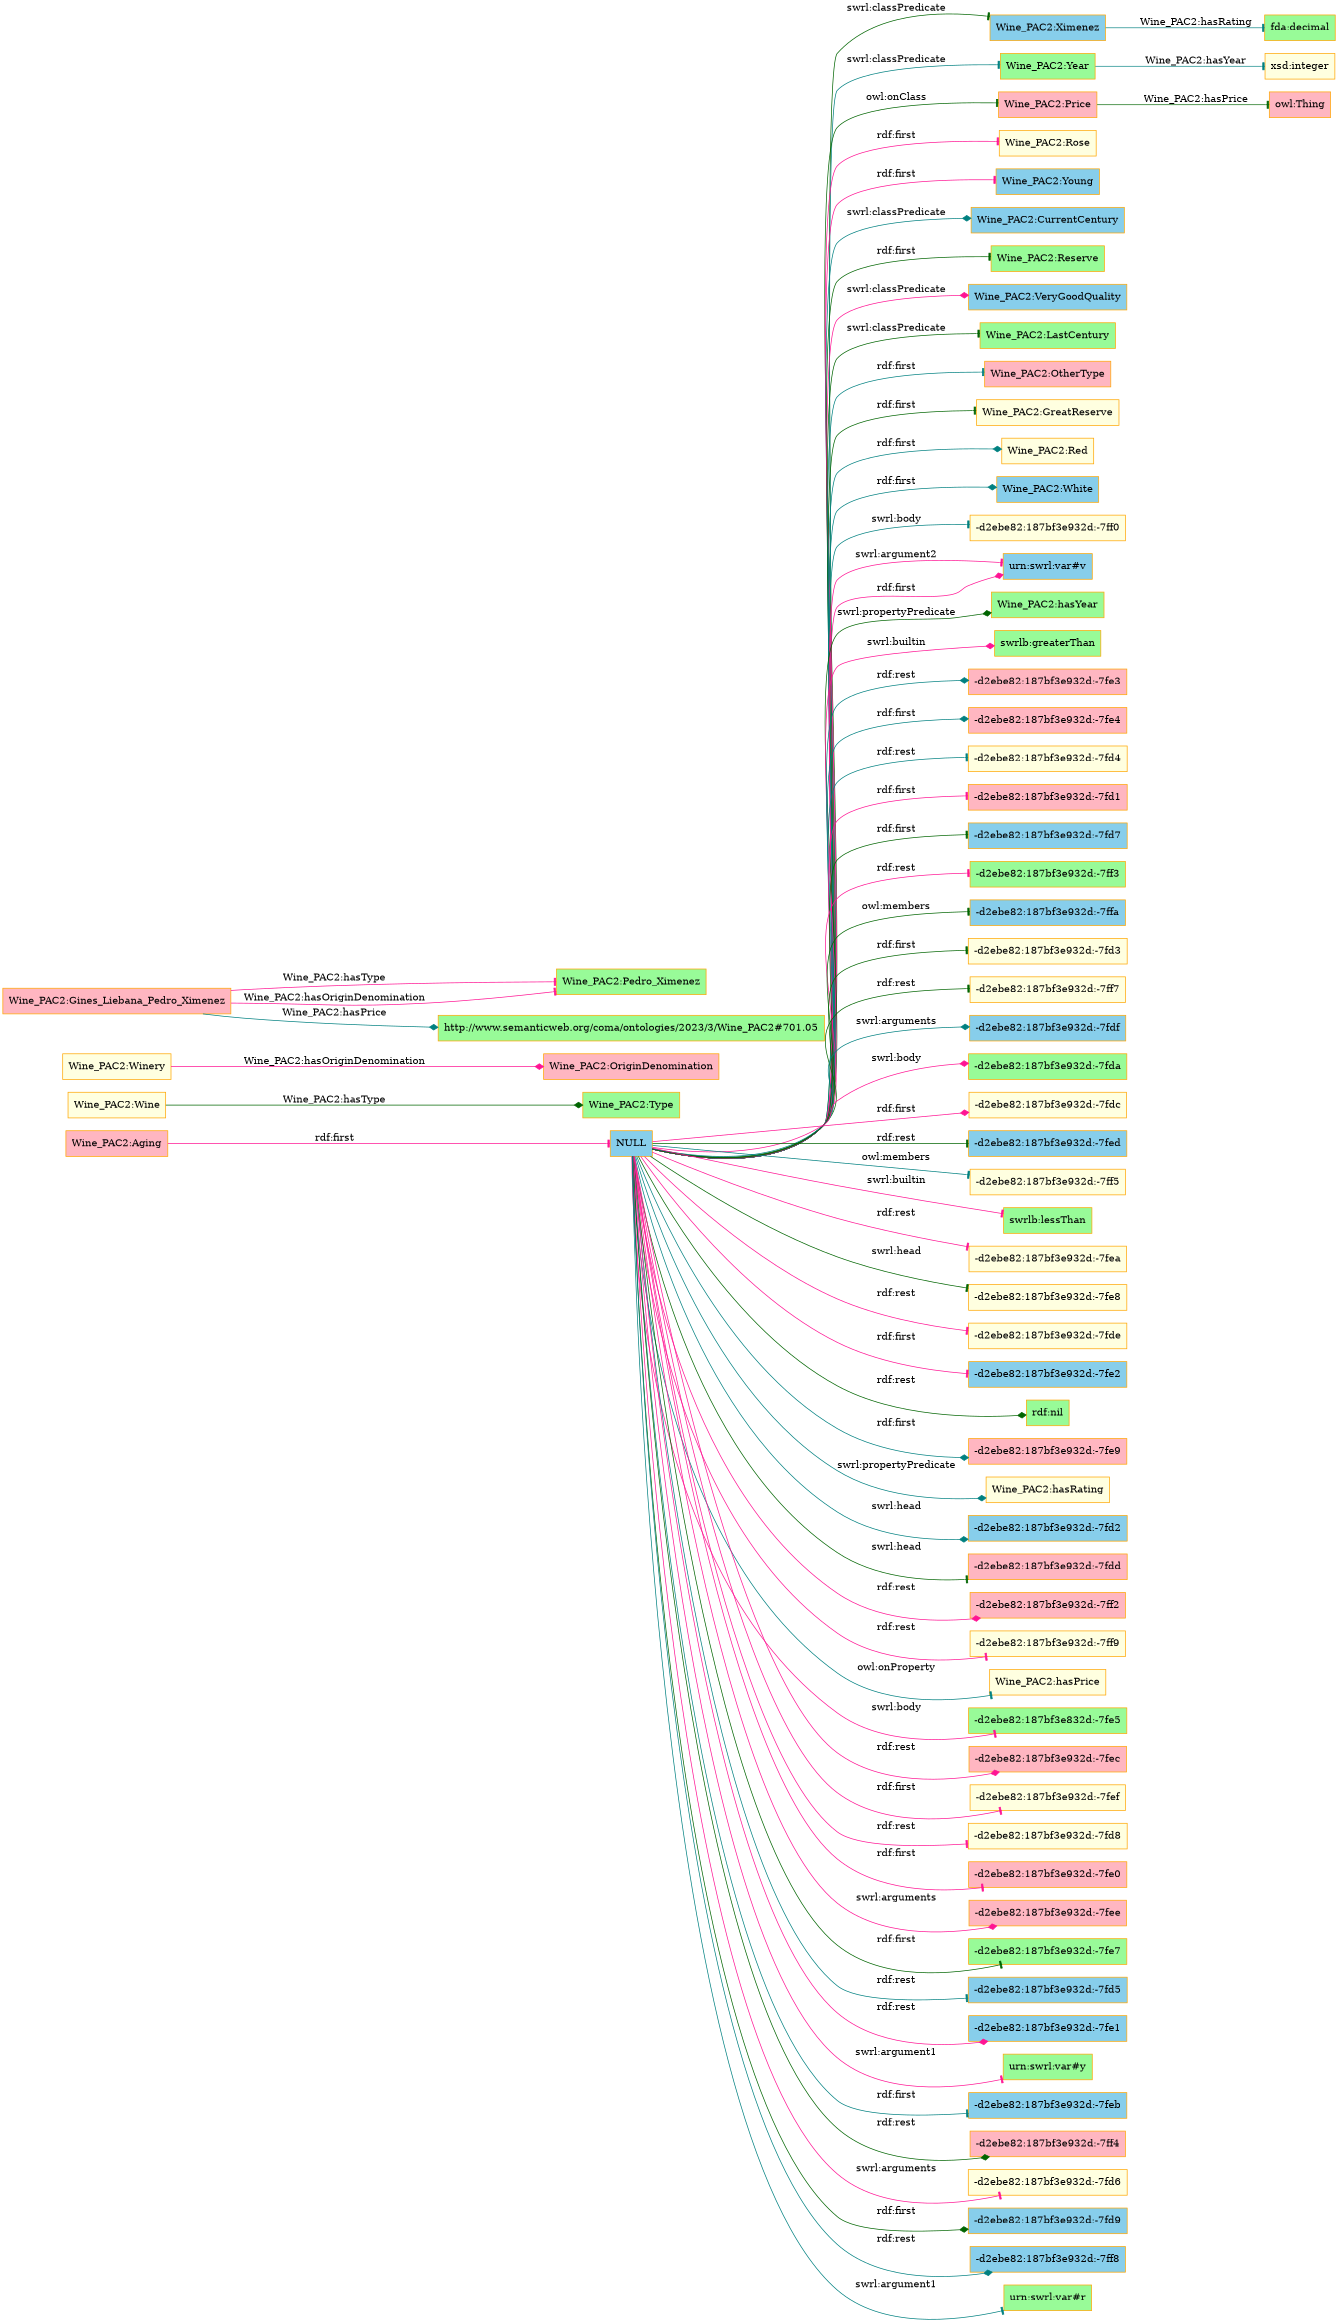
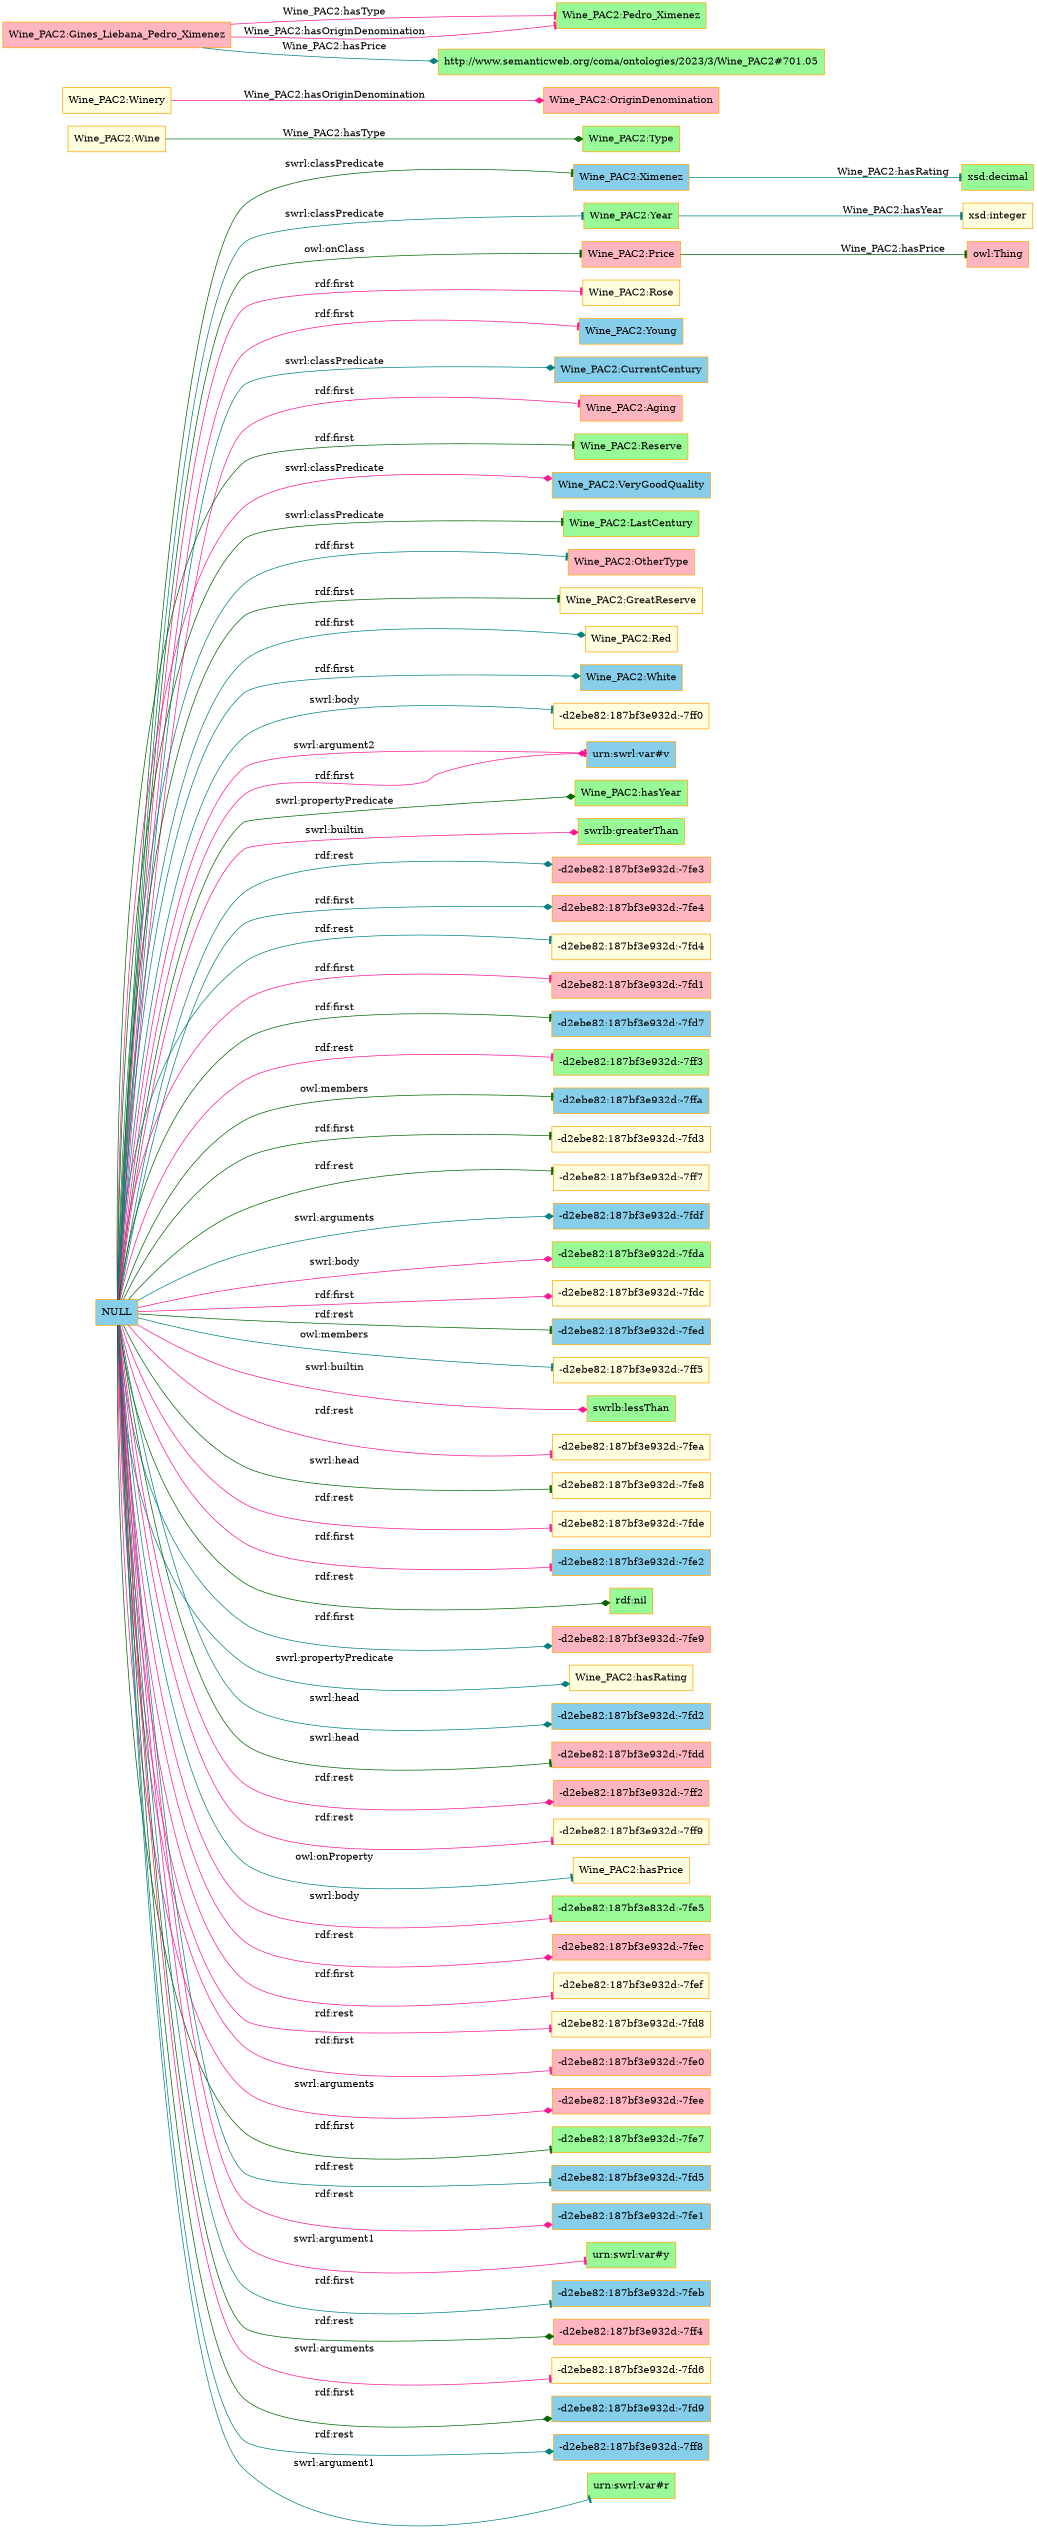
node "fda:decimal": label "fda:decimal" -> "xsd:decimal"
edge "Wine_PAC2:Aging" -> "NULL": reversed
edge "NULL" -> "swrlb:lessThan": arrowhead tee -> diamond
